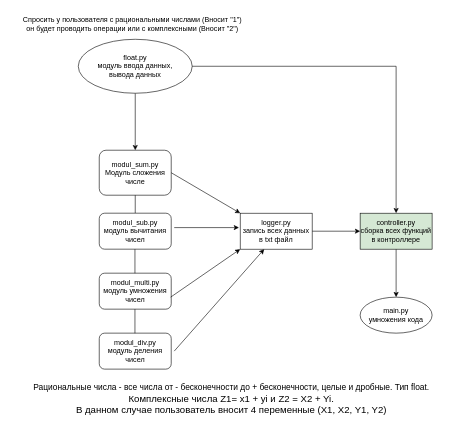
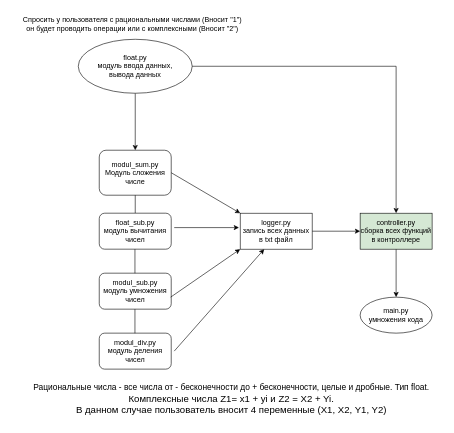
node "modul_sub.py модуль вычитания чисел": label "modul_sub.py модуль вычитания чисел" -> "float_sub.py модуль вычитания чисел"
node "modul_multi.py модуль умножения чисел": label "modul_multi.py модуль умножения чисел" -> "modul_sub.py модуль умножения чисел"
